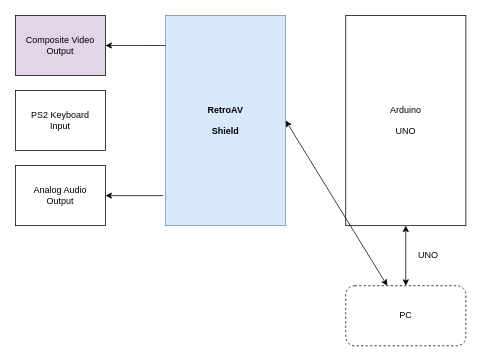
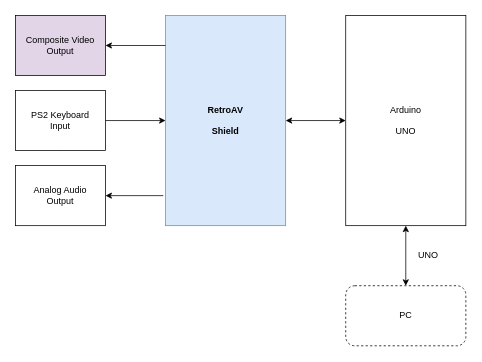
edge "PS2 Keyboard Input" -> "RetroAV Shield": added
edge "RetroAV Shield" -- "PC": now "RetroAV Shield" -- "Arduino UNO"
